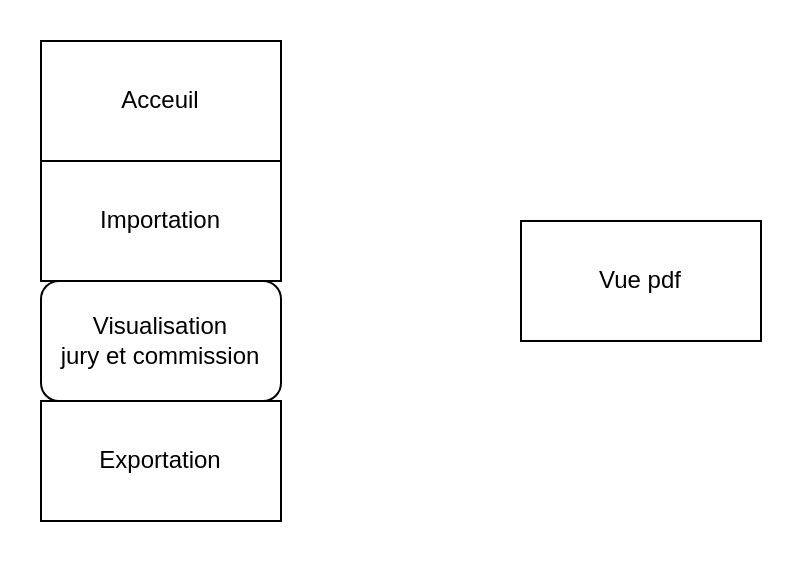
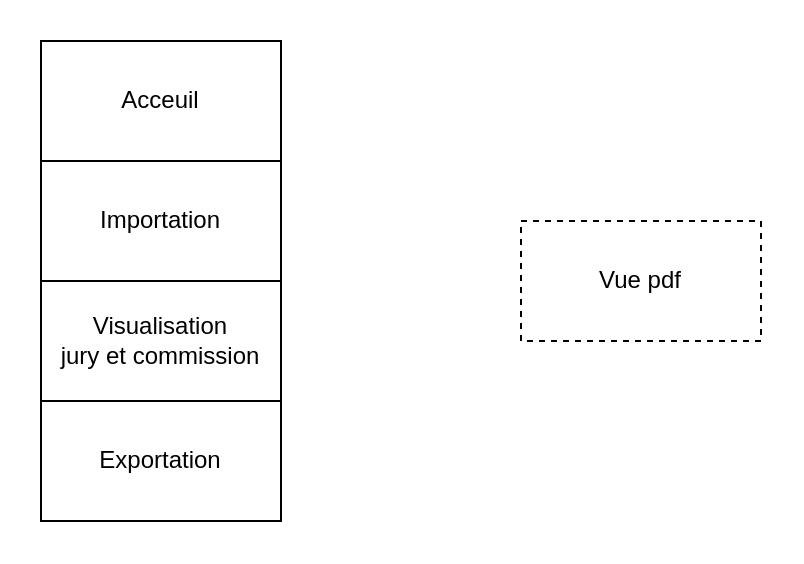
node "Vue pdf": style solid -> dashed
node "Visualisation jury et commission": shape rounded rectangle -> rectangle
